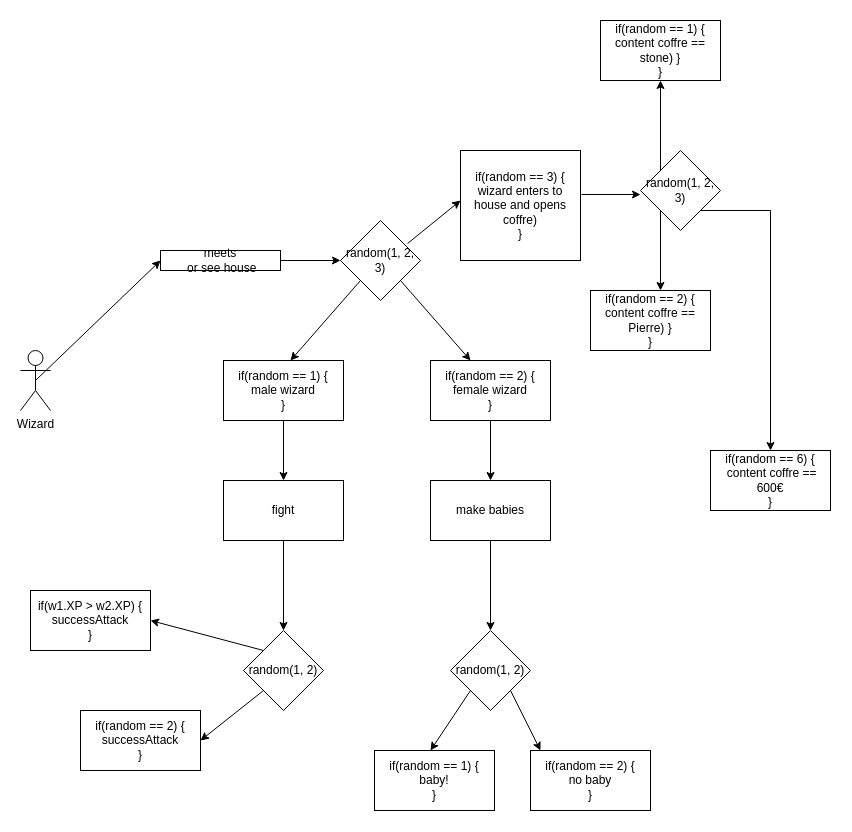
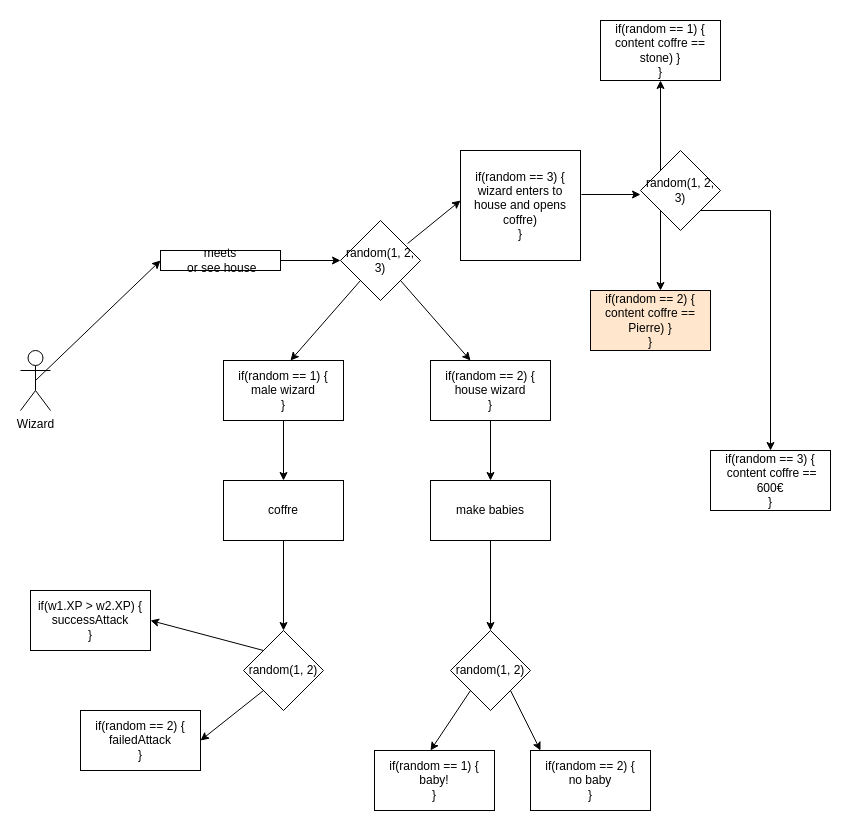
node "if(random == 2) { content coffre == Pierre) } }": fillcolor #ffffff -> #ffe6cc
node "if(random == 2) { female wizard }": label "if(random == 2) { female wizard }" -> "if(random == 2) { house wizard }"
node "if(random == 6) { content coffre == 600€ }": label "if(random == 6) { content coffre == 600€ }" -> "if(random == 3) { content coffre == 600€ }"
node "fight": label "fight" -> "coffre"
node "if(random == 2) { successAttack }": label "if(random == 2) { successAttack }" -> "if(random == 2) { failedAttack }"
